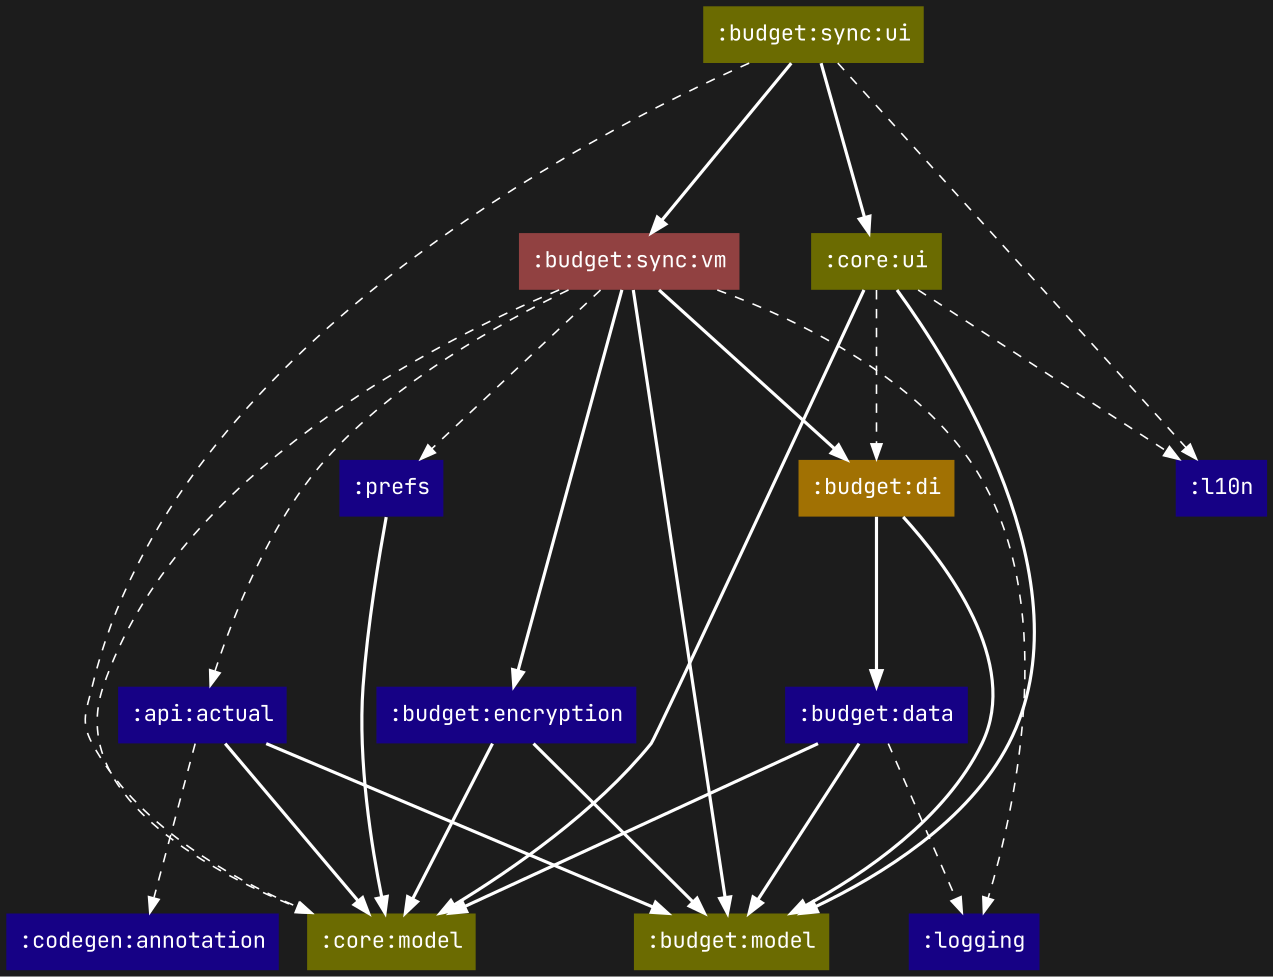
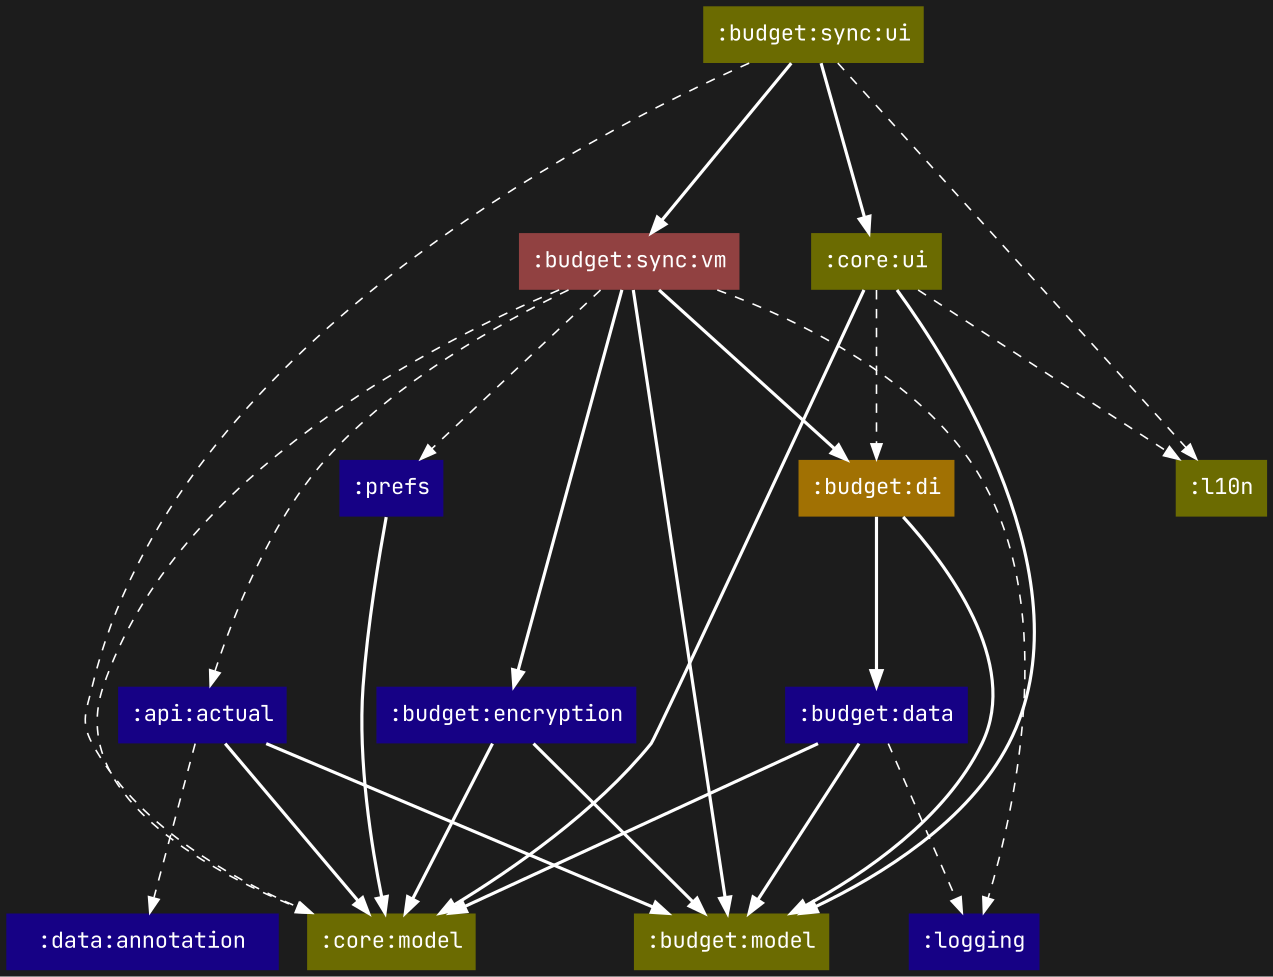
node ":l10n": fillcolor #160185 -> #6b6b01
node ":codegen:annotation": label ":codegen:annotation" -> ":data:annotation"
